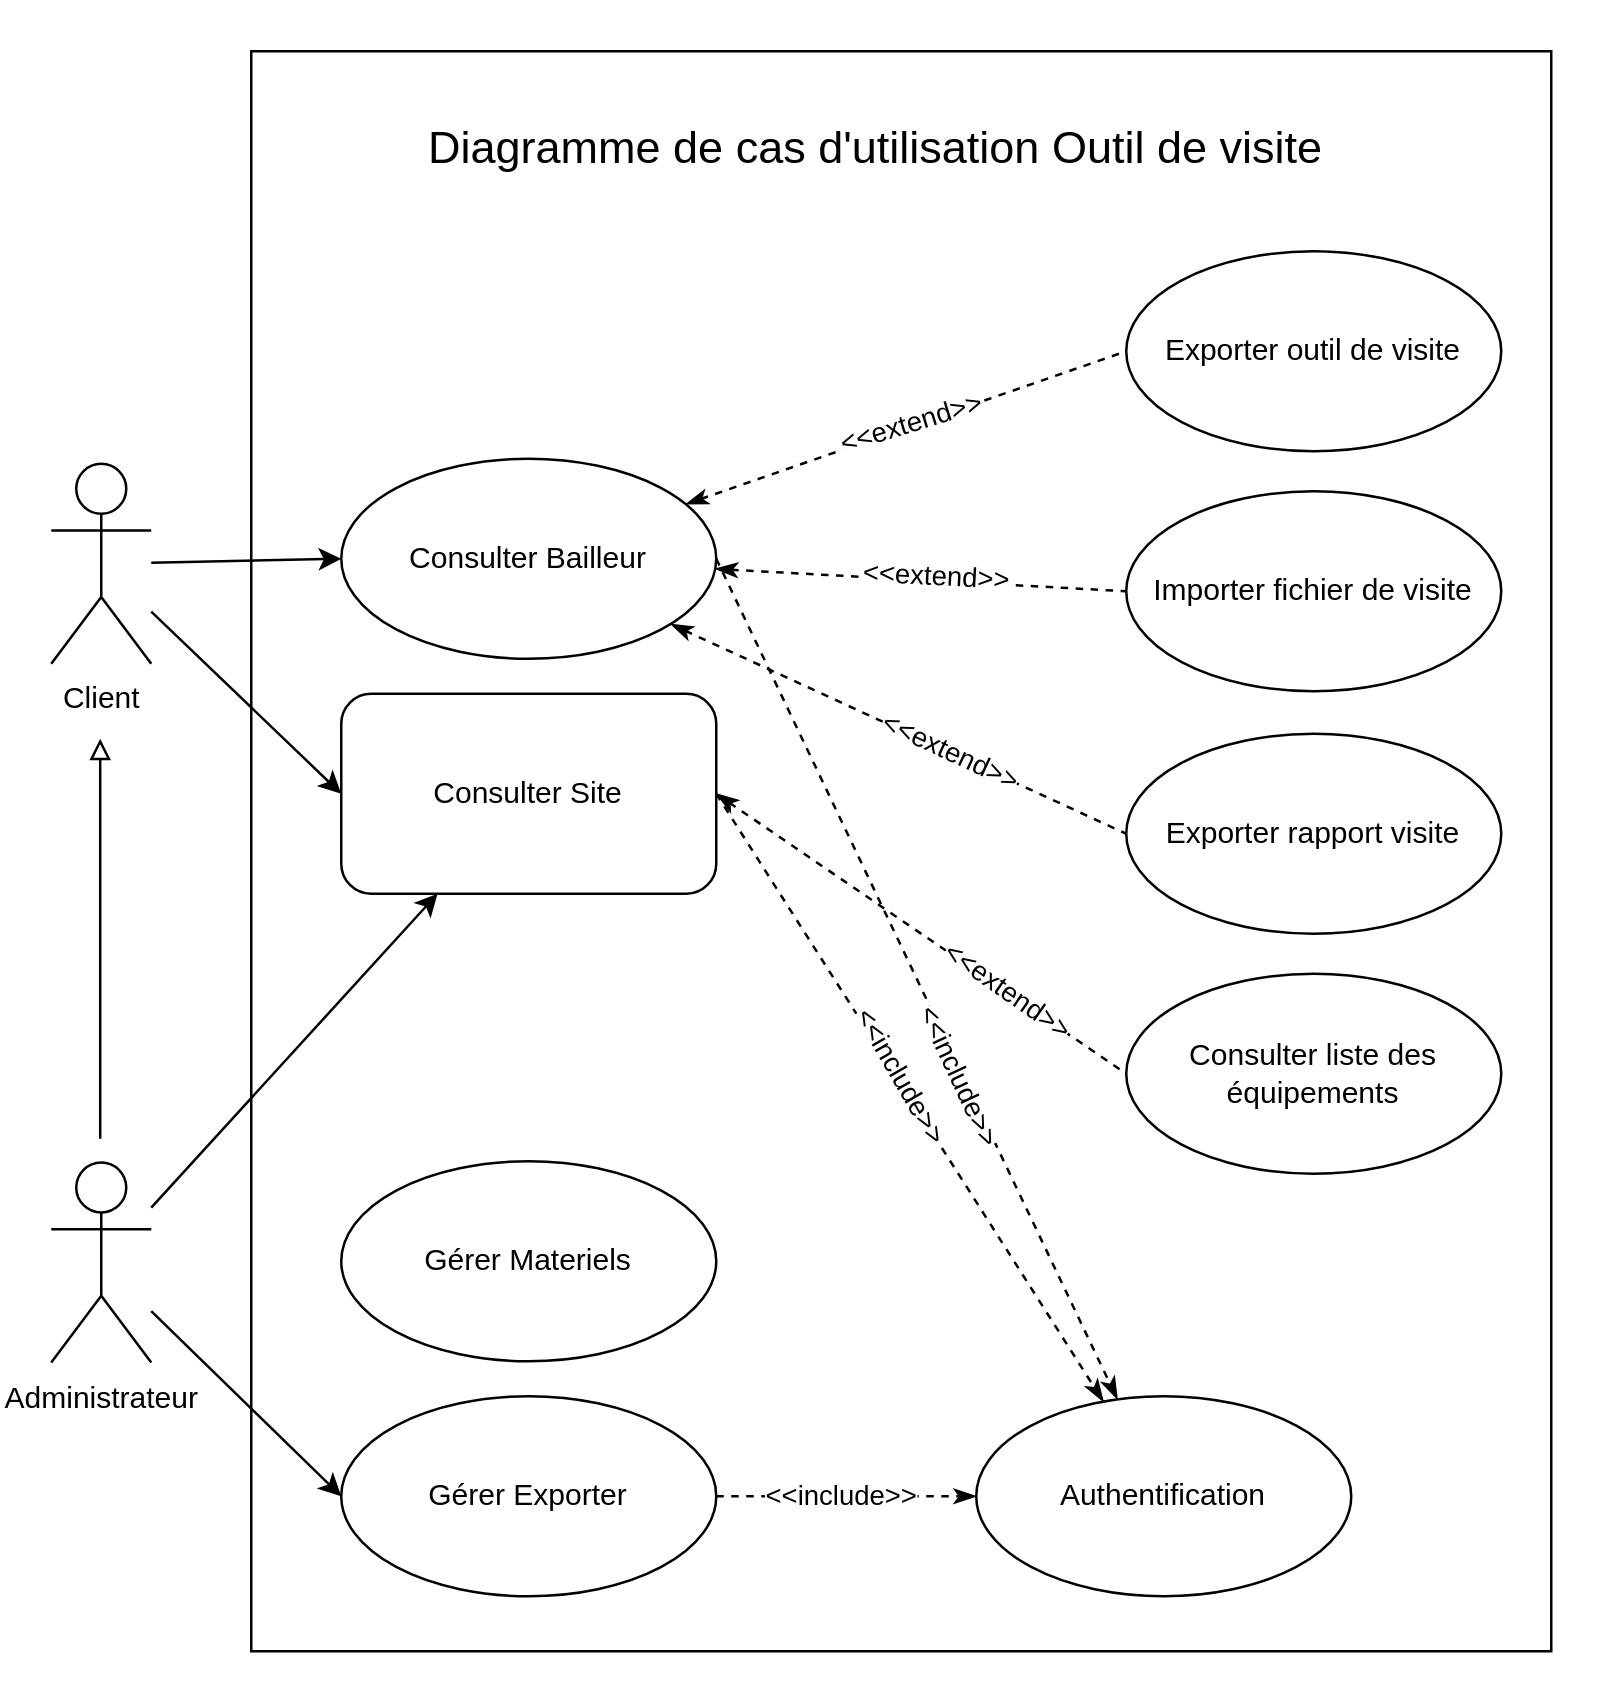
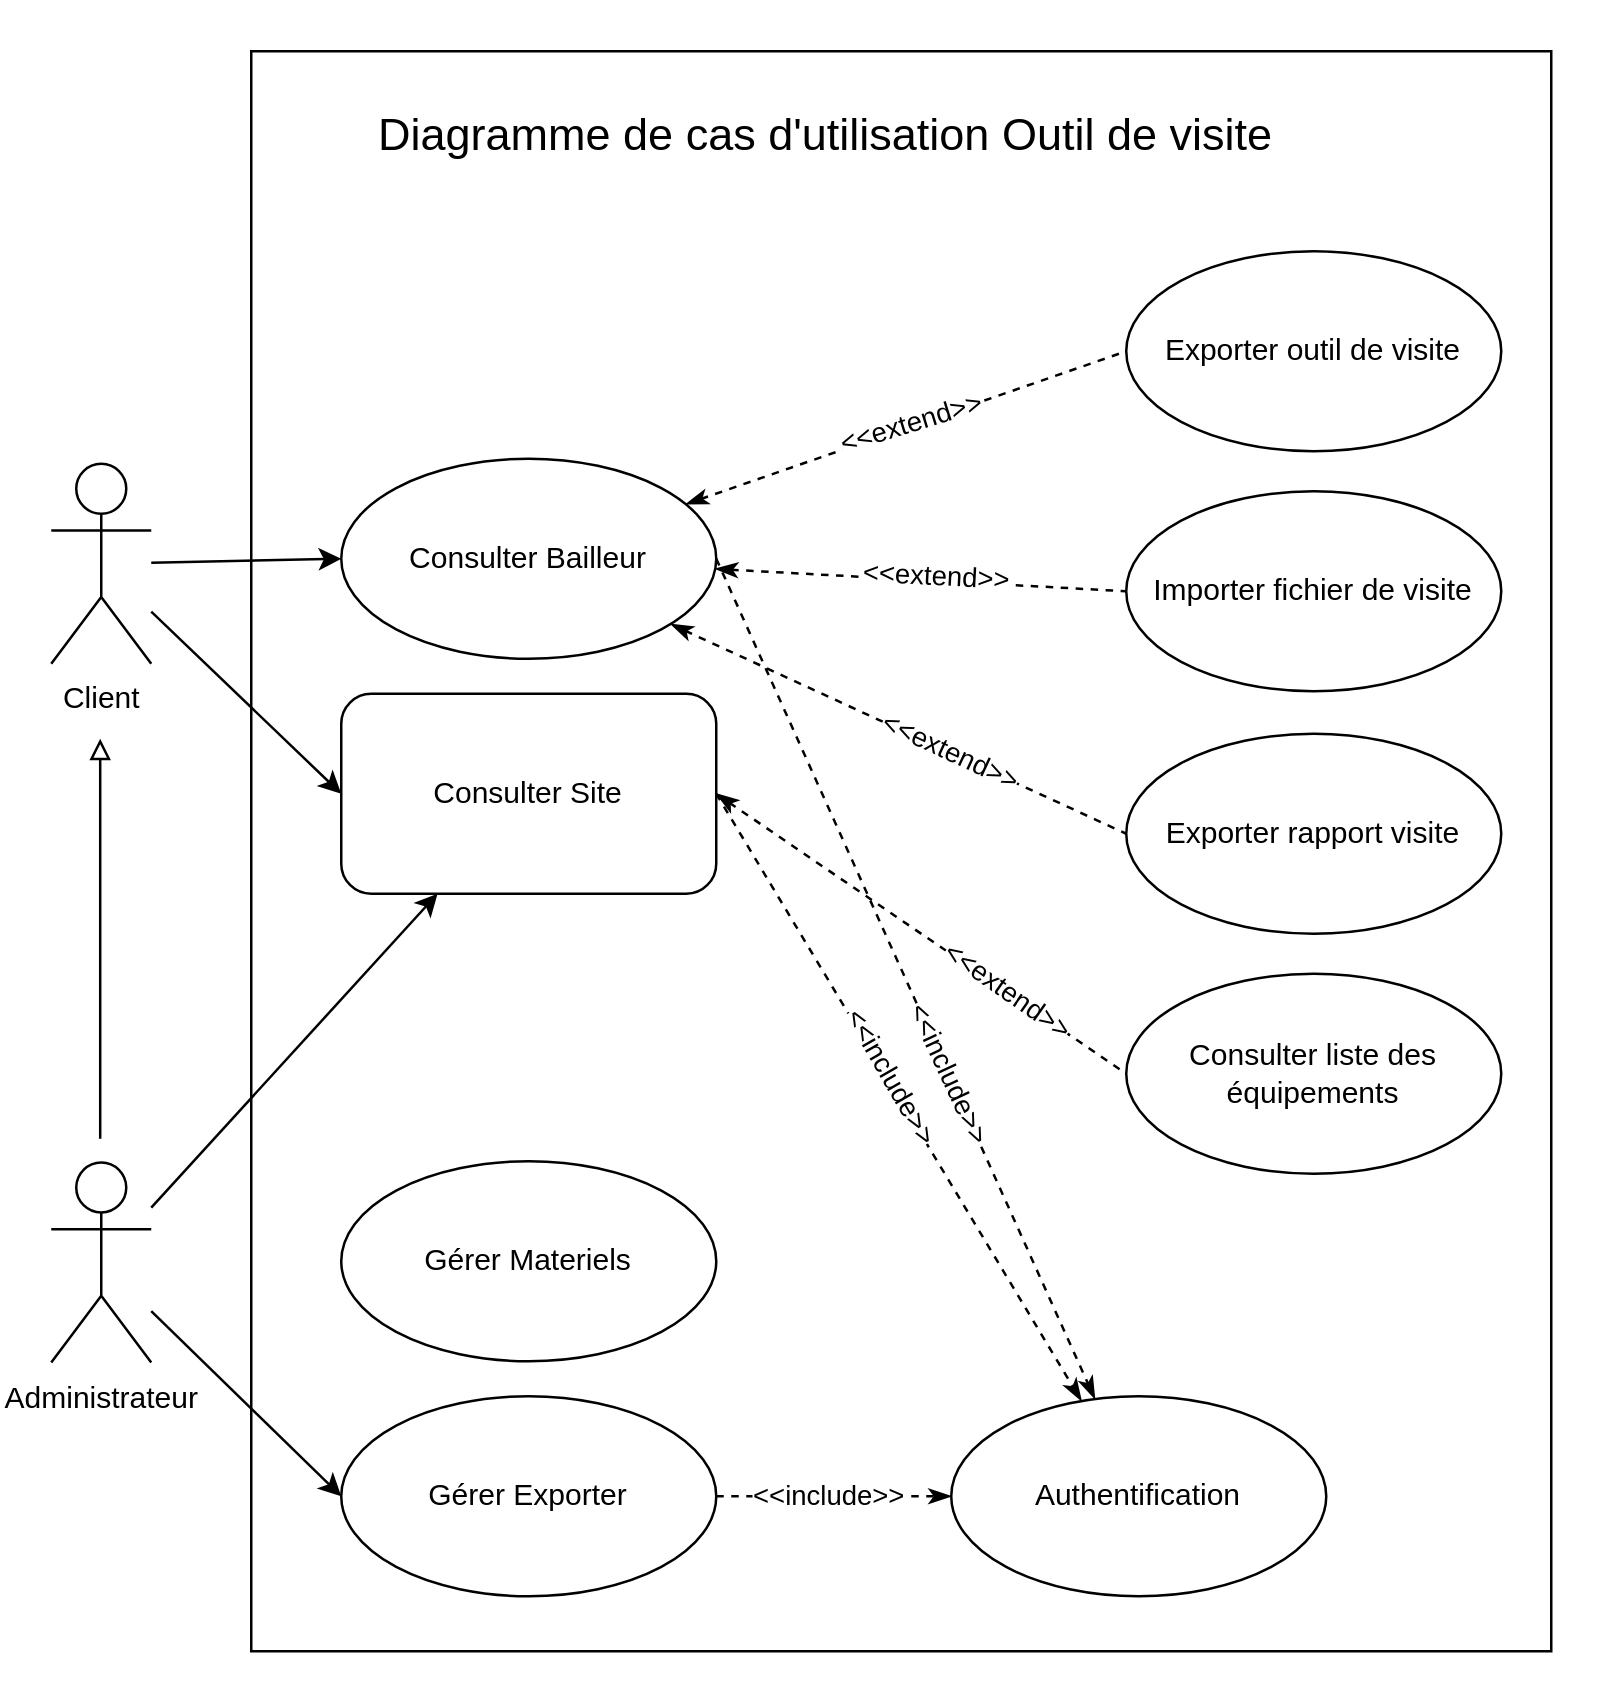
node "Diagramme de cas d'utilisation Outil de visite": moved (876, 149) -> (826, 136)
node "Authentification": moved (1164, 1496) -> (1139, 1496)
